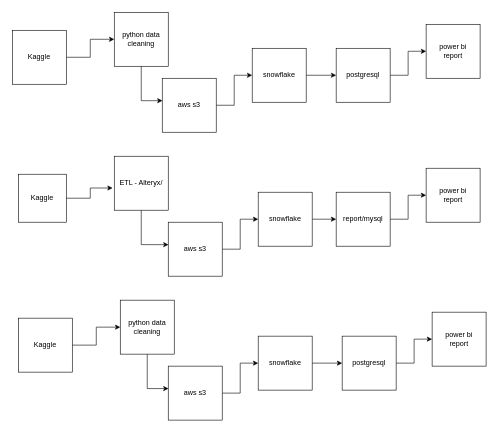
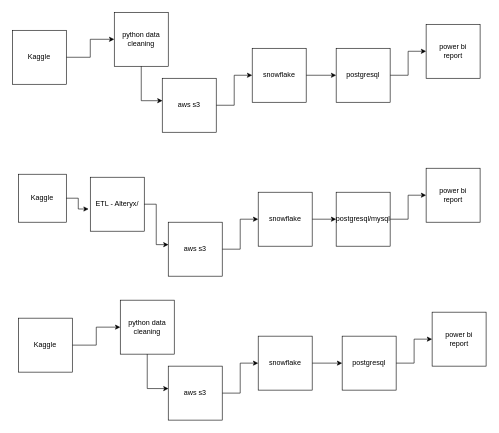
node "ETL - Alteryx/": moved (141, 183) -> (117, 204)
node "report/mysql": label "report/mysql" -> "postgresql/mysql"
